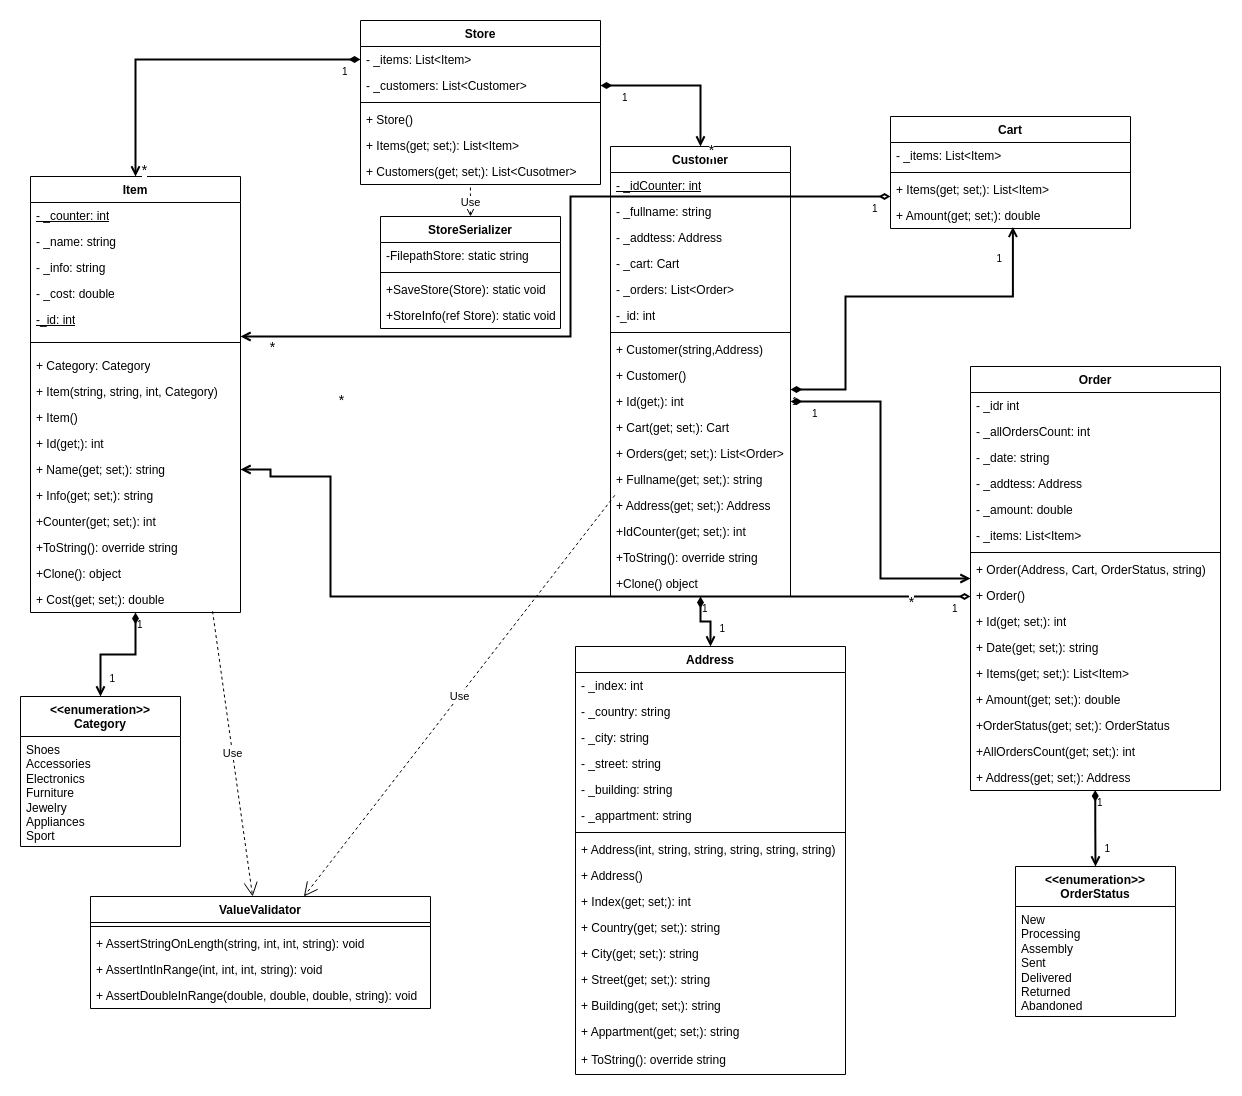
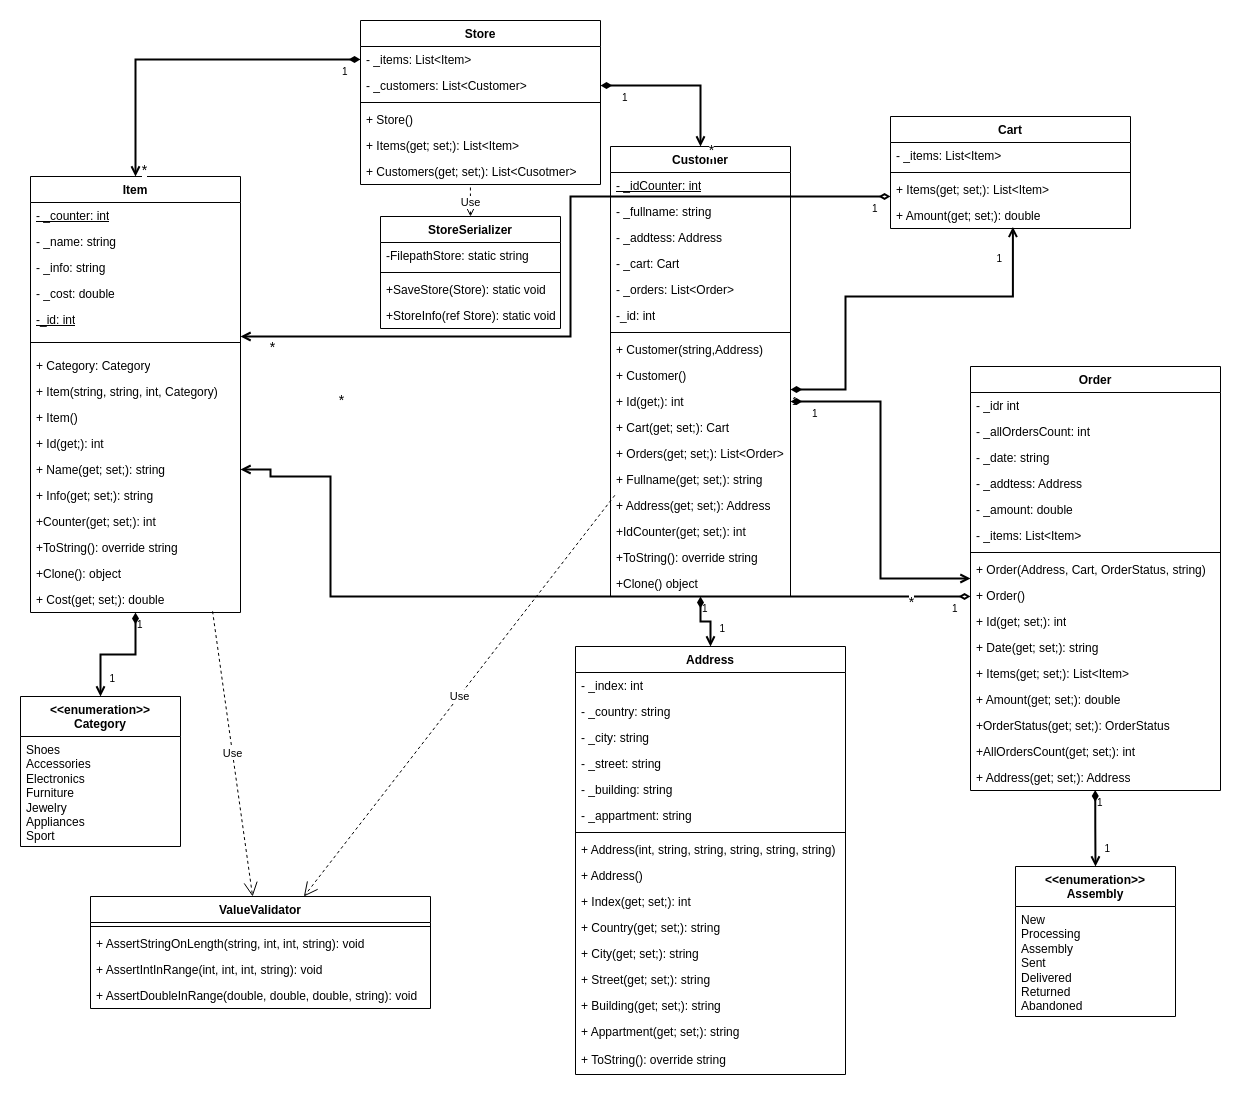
node "<<enumeration>> OrderStatus": label "<<enumeration>> OrderStatus" -> "<<enumeration>> Assembly"
